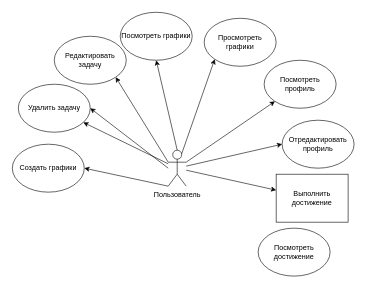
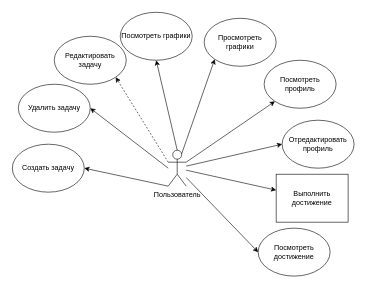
edge "Пользователь" -> "Редактировать задачу": style solid -> dashed
edge "Пользователь" -> "Удалить задачу": now "Пользователь" -> "Посмотреть достижение"
node "Создать графики": label "Создать графики" -> "Создать задачу"
